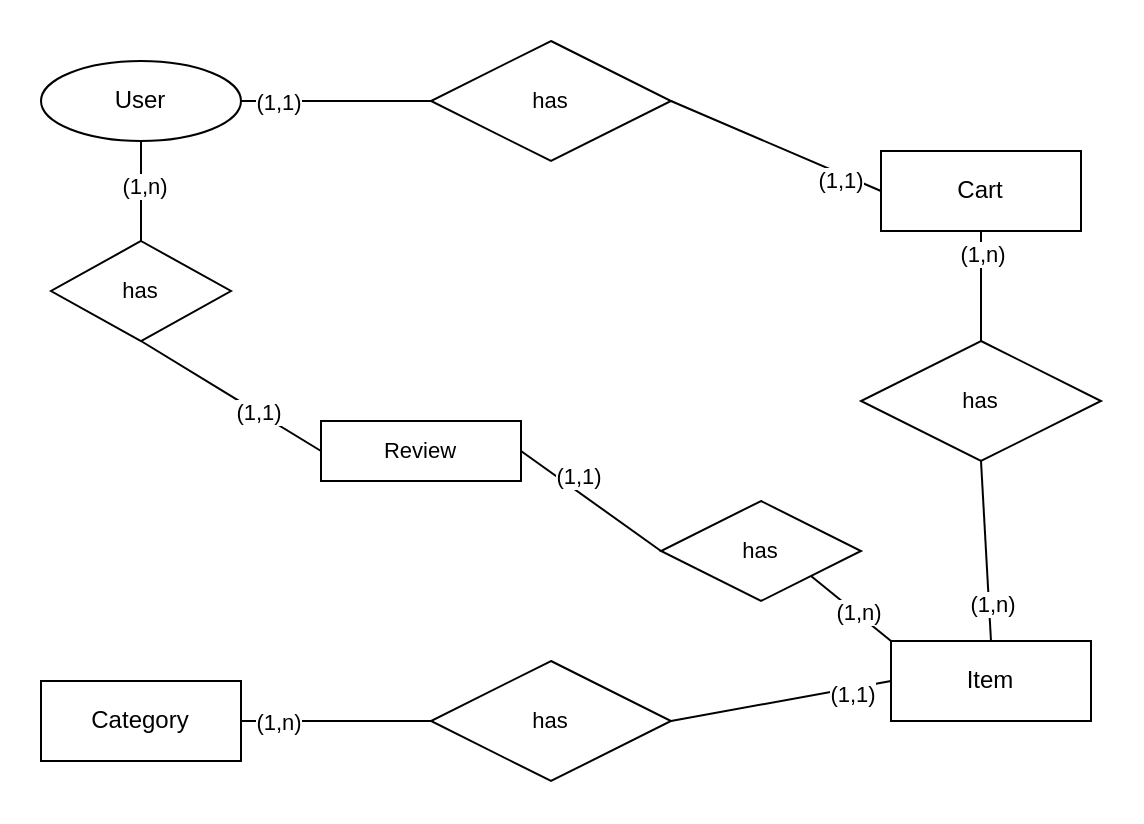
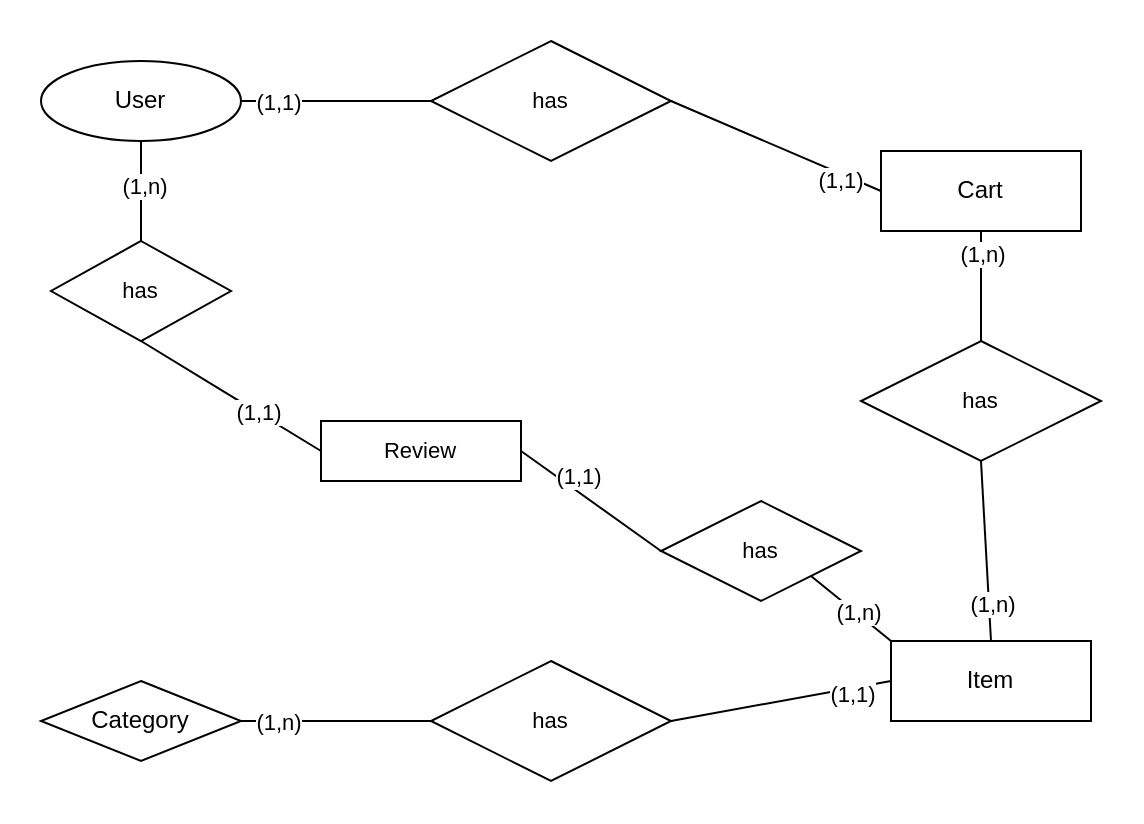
node "Category": shape rectangle -> diamond
